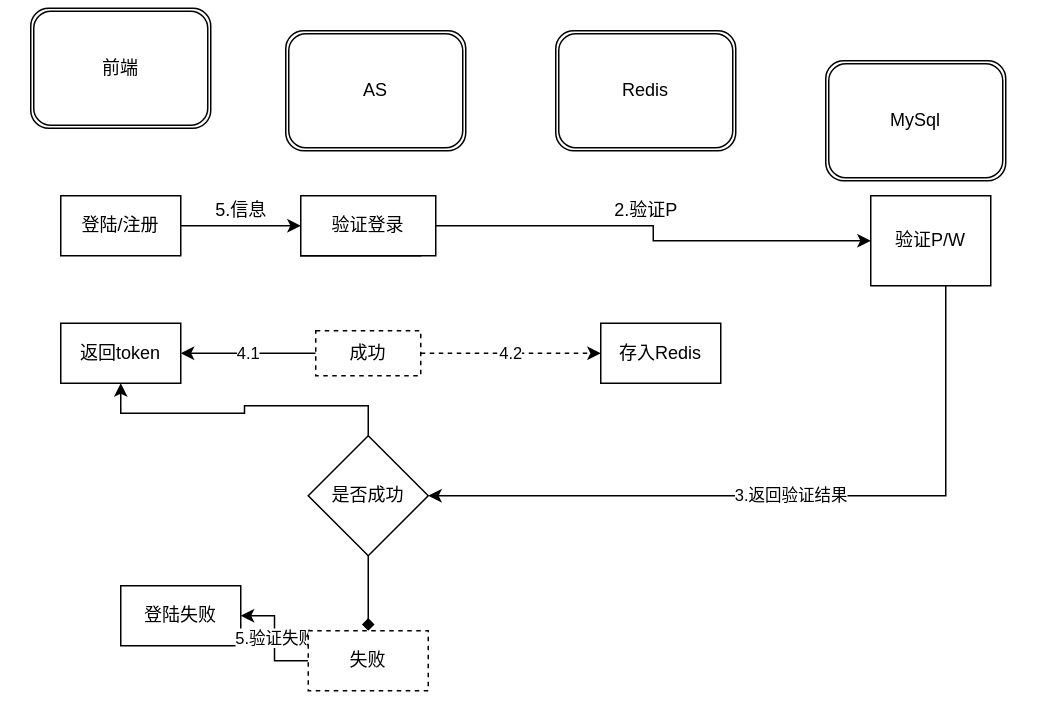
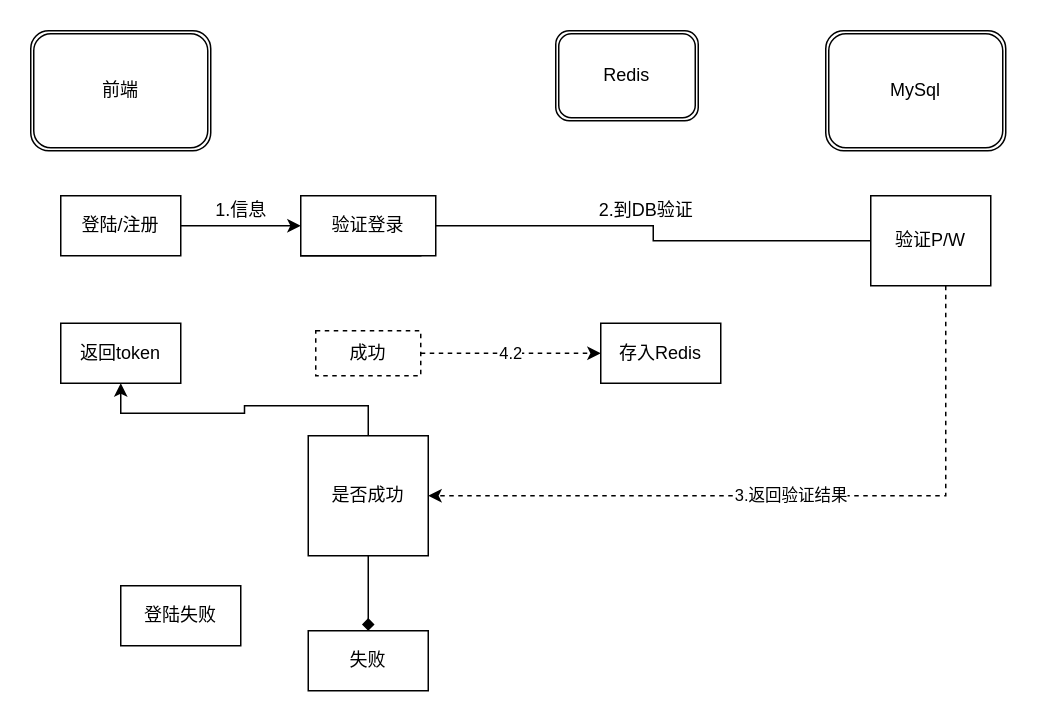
node "前端": moved (121, 68) -> (121, 91)
node "AS": removed
node "Redis": size 180x120 -> 143x90
node "MySql": moved (916, 121) -> (916, 91)
node "5.信息": label "5.信息" -> "1.信息"
node "2.验证P": label "2.验证P" -> "2.到DB验证"
edge "验证登录" -> "验证P/W": arrowhead classic -> none
edge "成功" -> "返回token": removed, label "4.1"
edge "验证P/W" -> "是否成功": style solid -> dashed
node "是否成功": shape diamond -> rectangle
edge "失败" -> "登陆失败": removed, label "5.验证失败"
node "失败": style dashed -> solid
